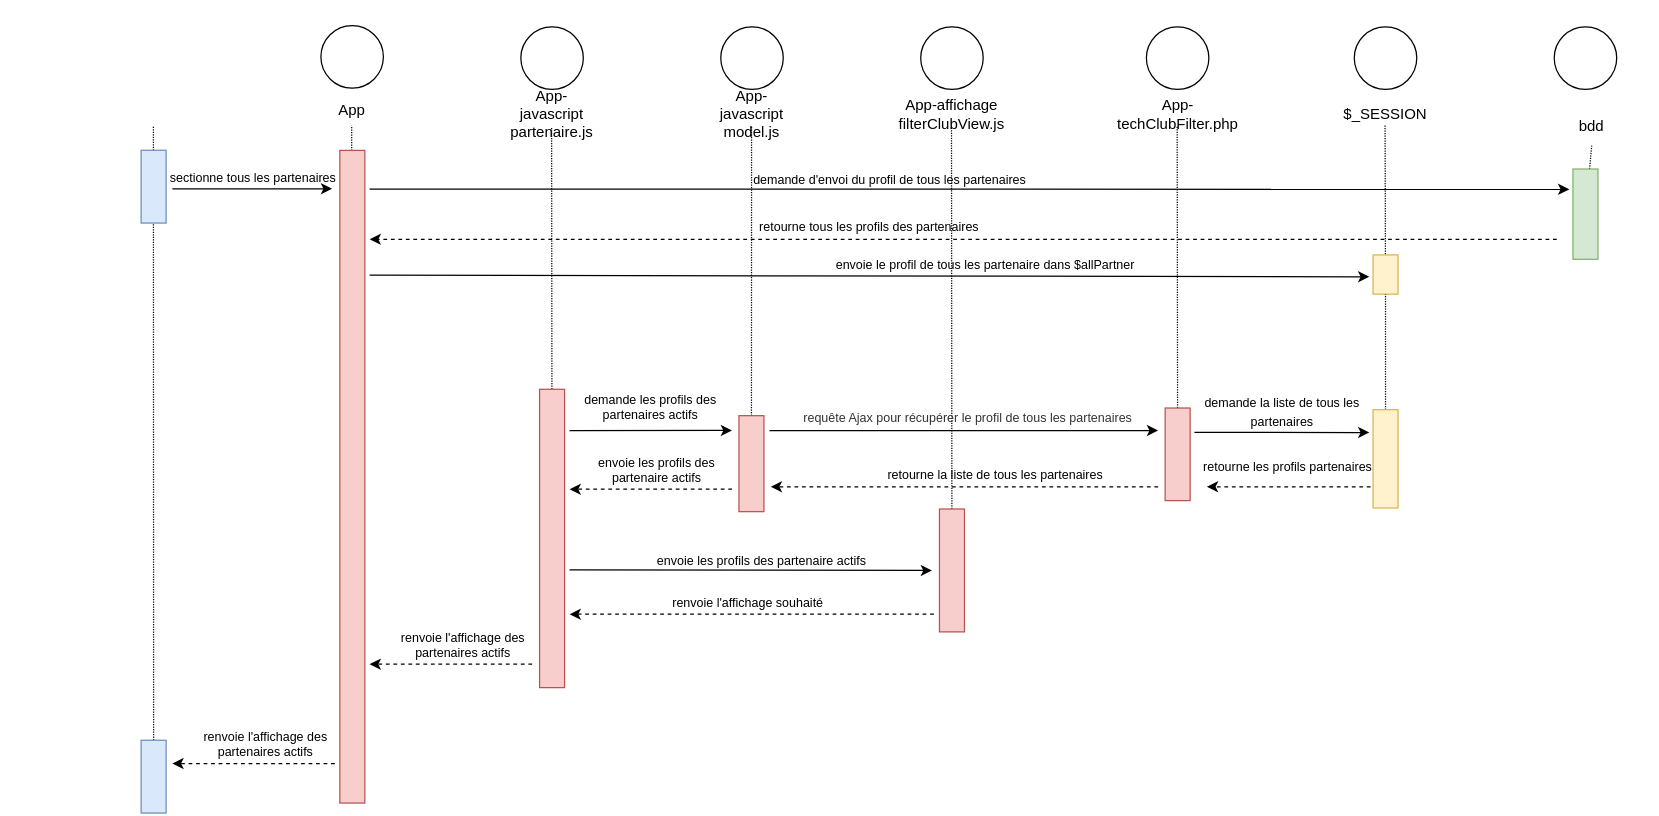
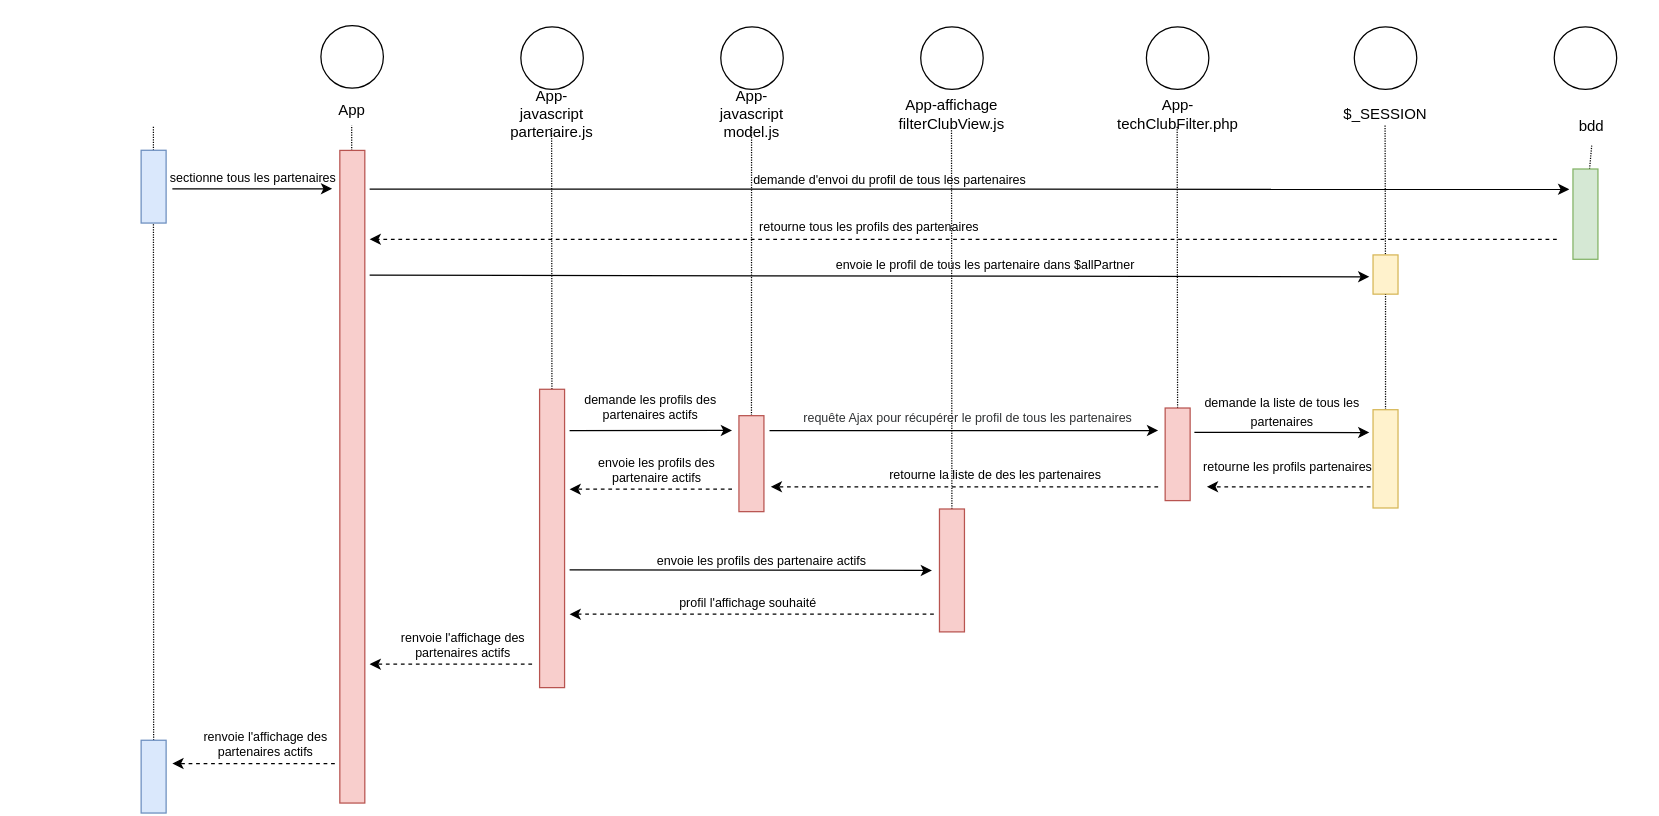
node "retourne la liste de tous les partenaires": label "retourne la liste de tous les partenaires" -> "retourne la liste de des les partenaires"
node "renvoie l'affichage souhaité": label "renvoie l'affichage souhaité" -> "profil l'affichage souhaité"
